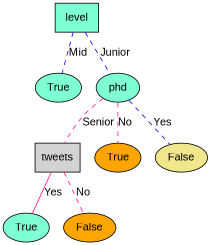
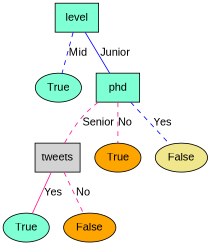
edge "level" -- "phd": style dashed -> solid
node "phd": shape ellipse -> box
